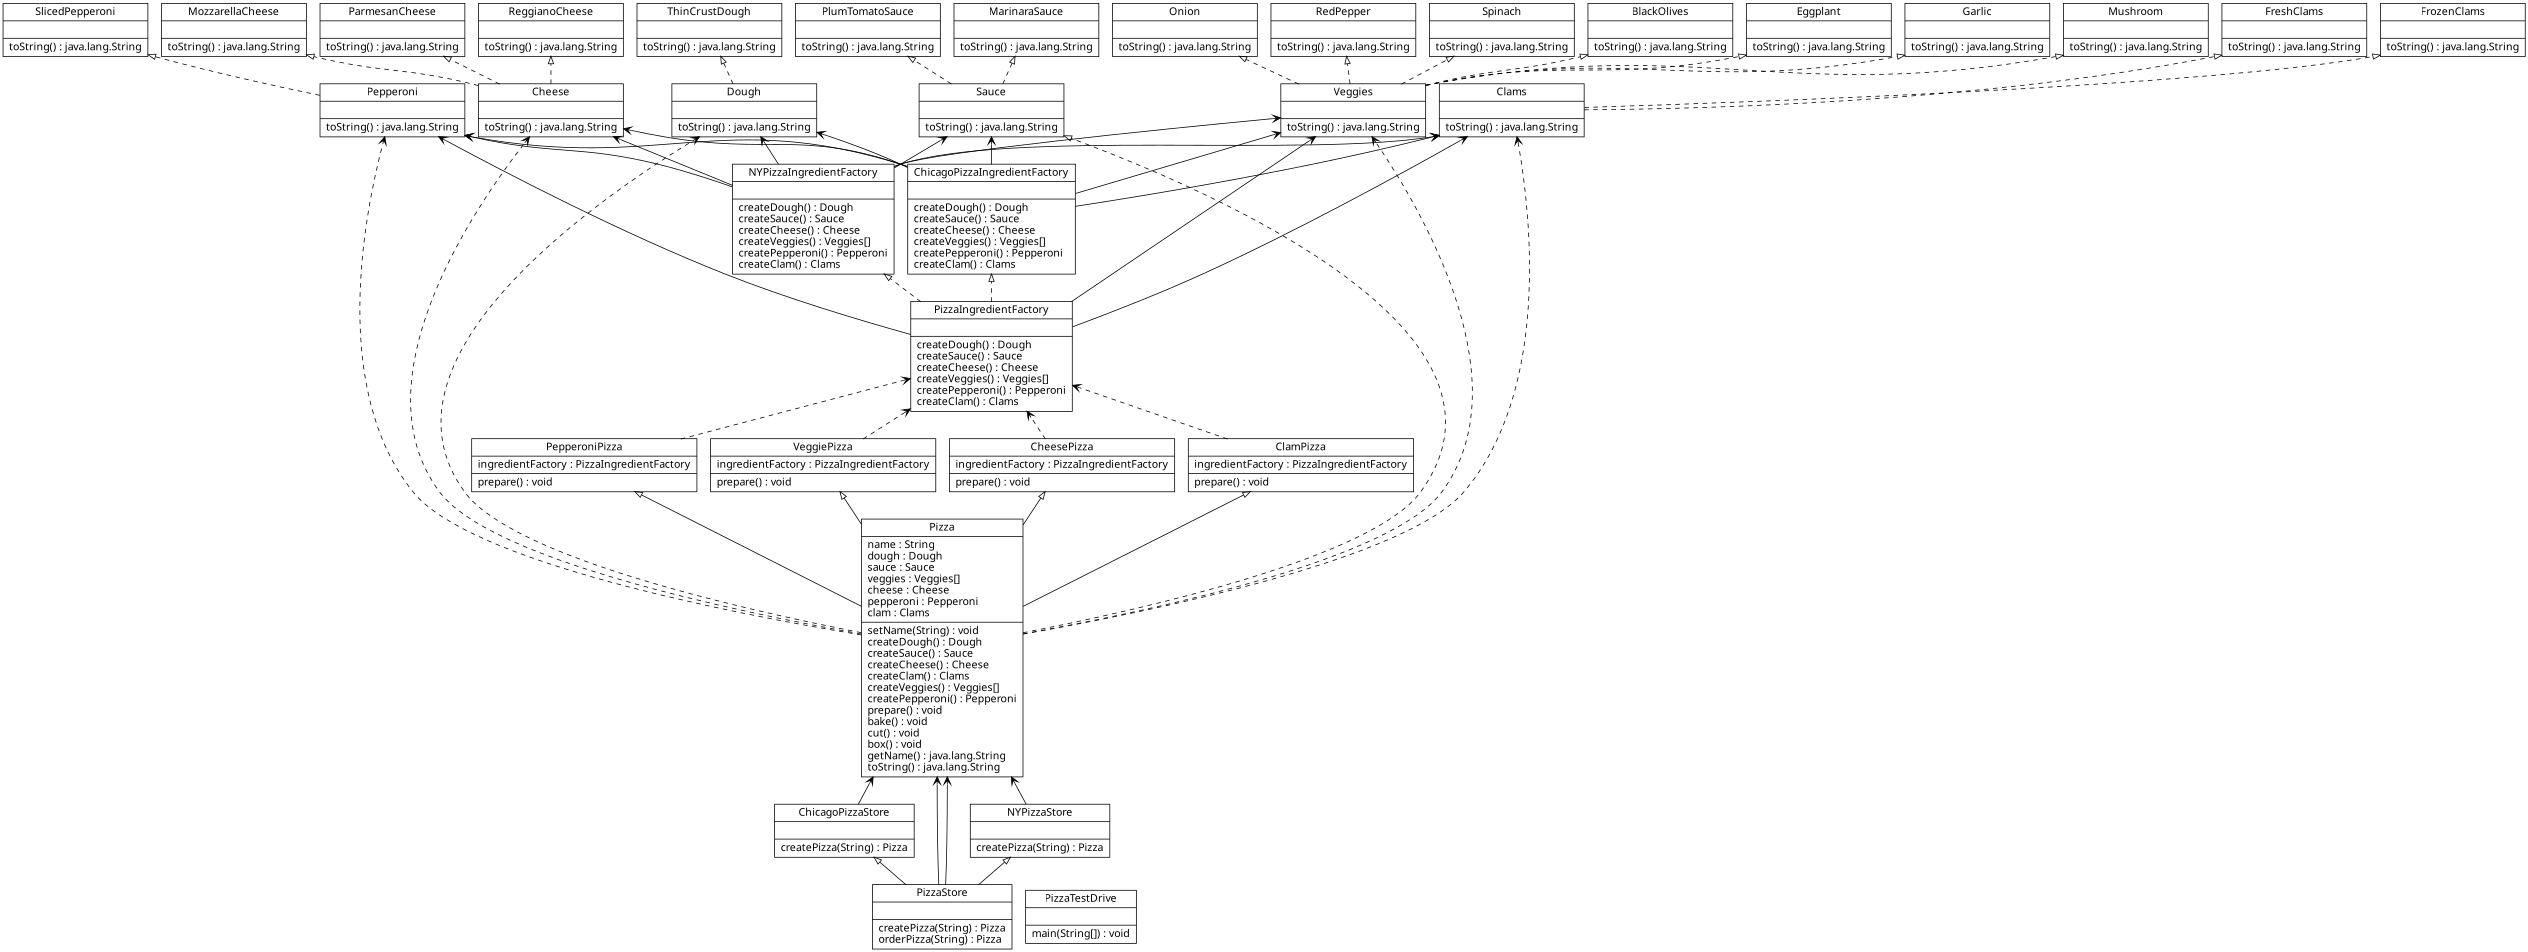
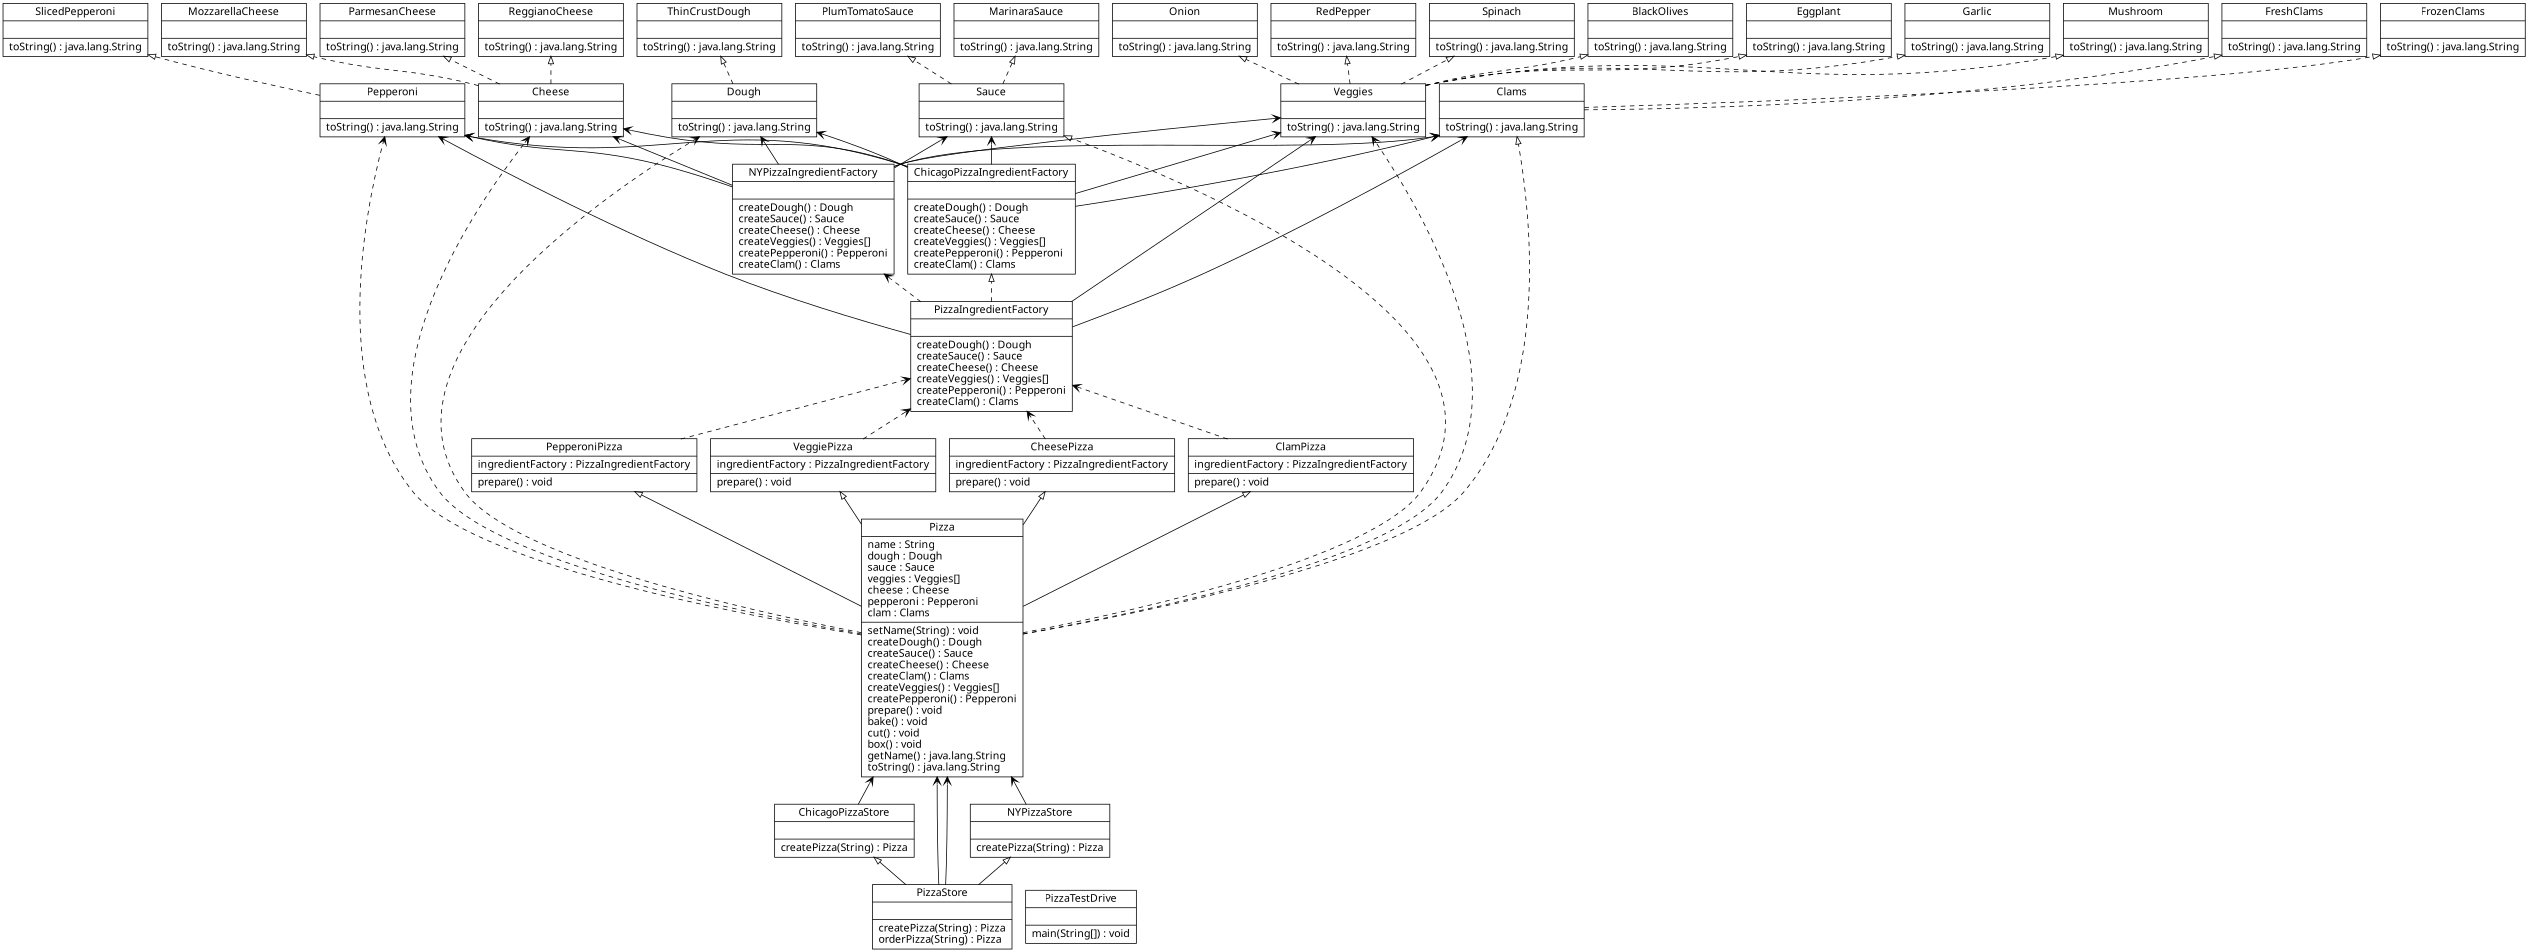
edge "PizzaIngredientFactory" -> "NYPizzaIngredientFactory": arrowhead empty -> vee
edge "Pizza" -> "Clams": arrowhead vee -> empty
